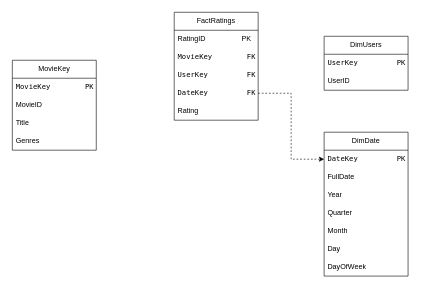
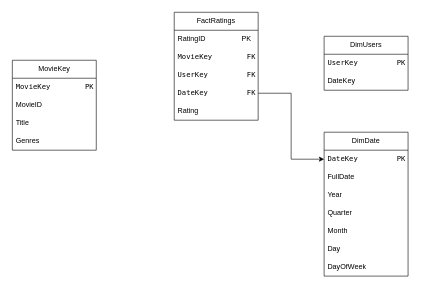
node "UserID": label "UserID" -> "DateKey"
edge "DateKey FK" -> "DateKey PK": style dashed -> solid
